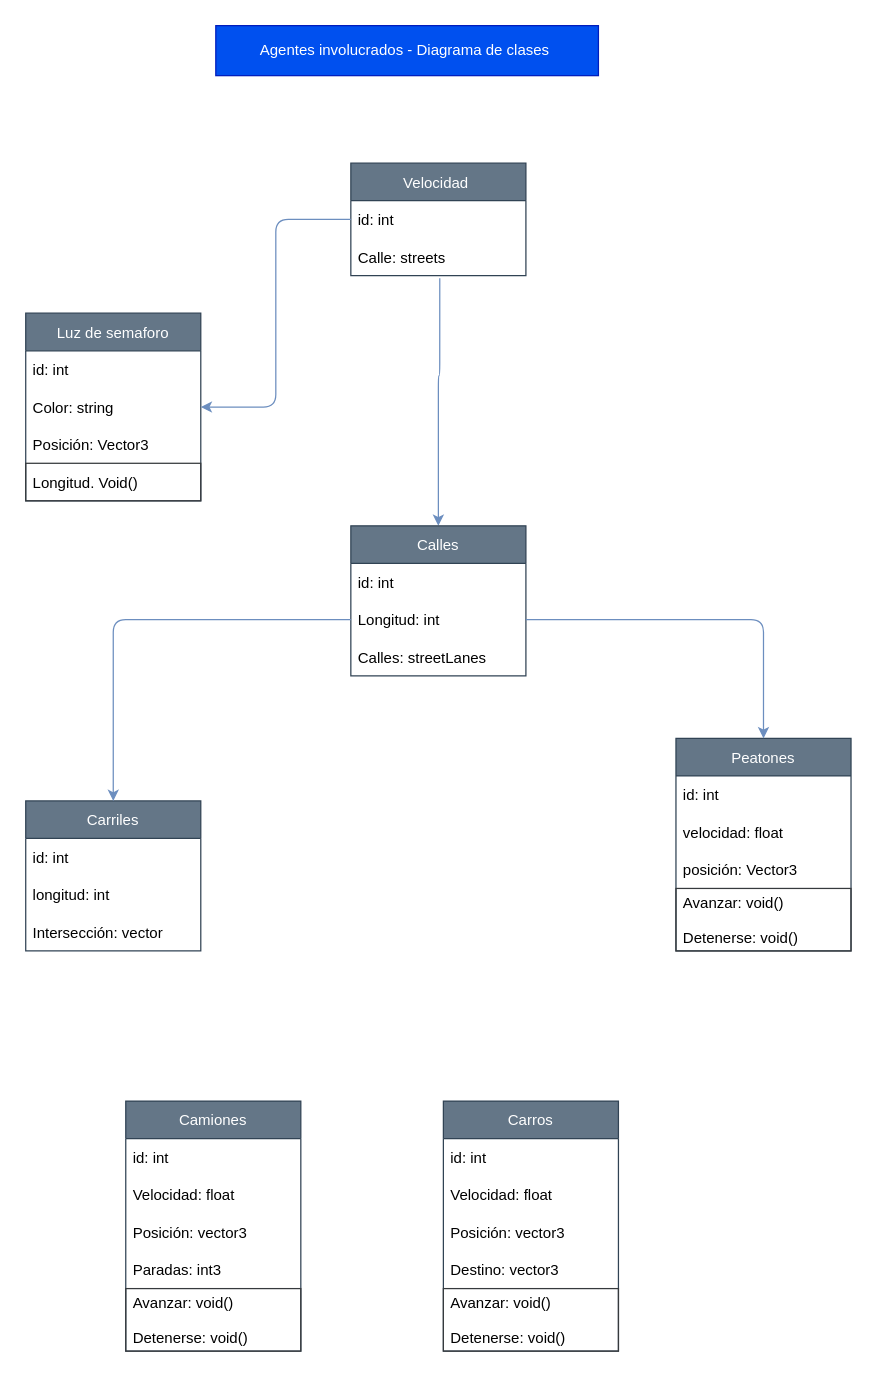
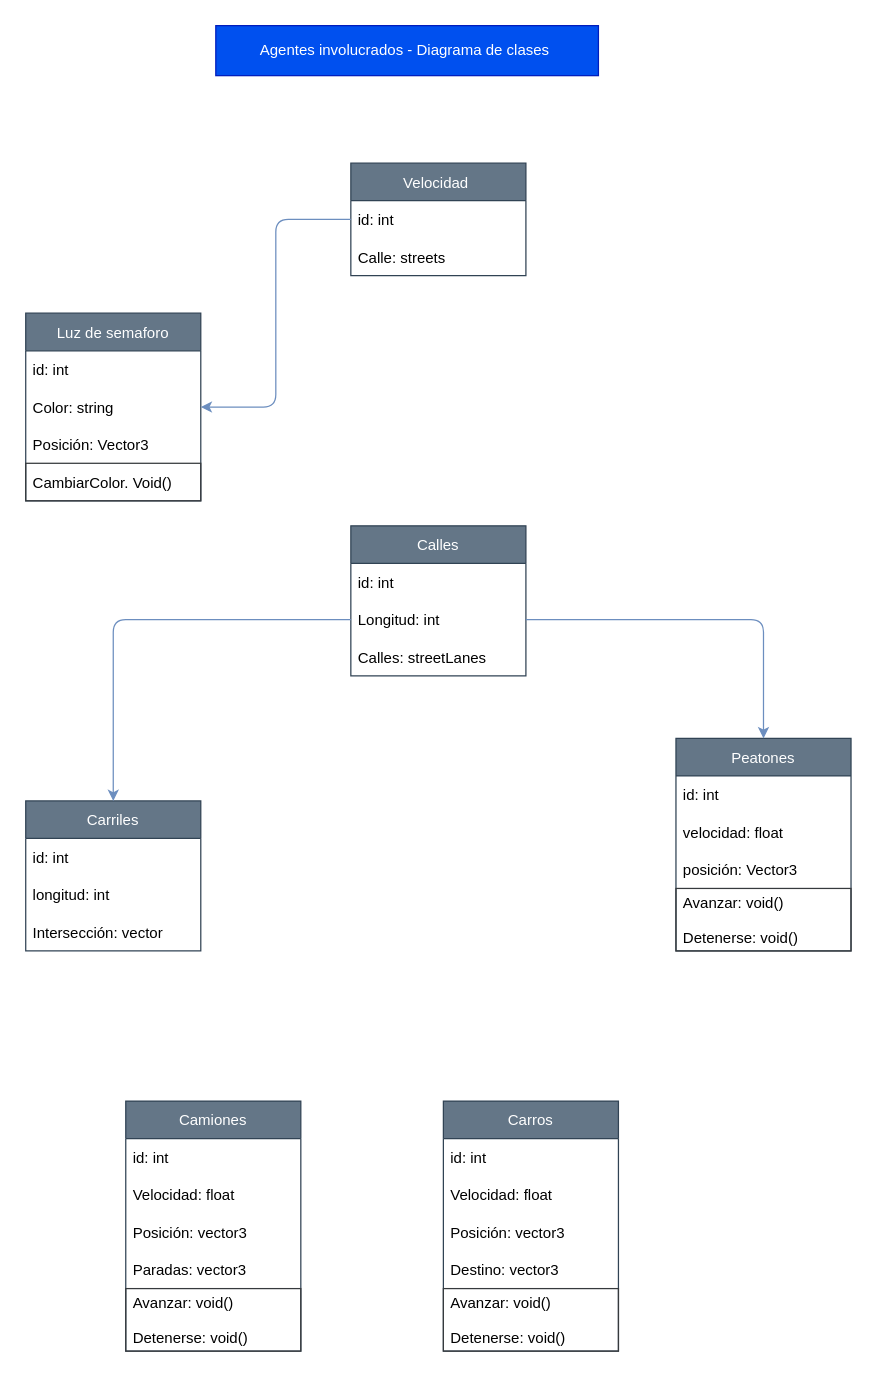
edge "Calle: streets" -> "Calles": removed
node "Longitud. Void()": label "Longitud. Void()" -> "CambiarColor. Void()"
node "Paradas: int3": label "Paradas: int3" -> "Paradas: vector3"
